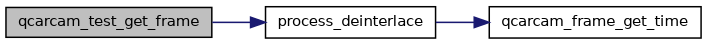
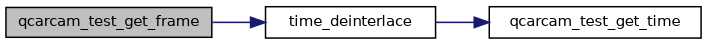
node "process_deinterlace": label "process_deinterlace" -> "time_deinterlace"
node "qcarcam_frame_get_time": label "qcarcam_frame_get_time" -> "qcarcam_test_get_time"
